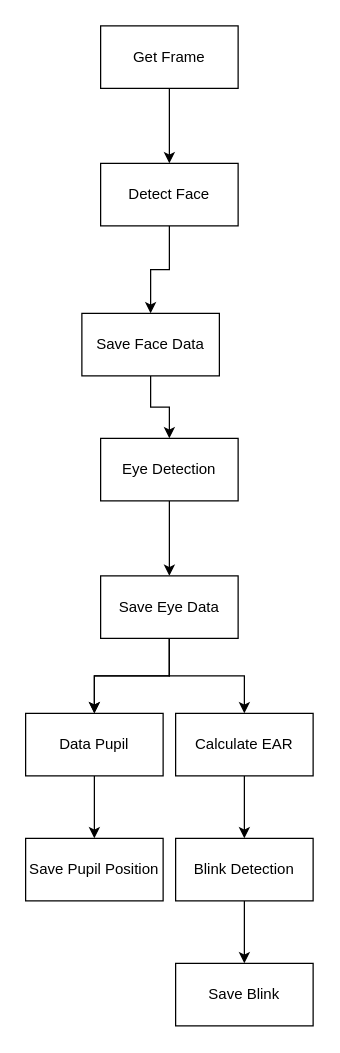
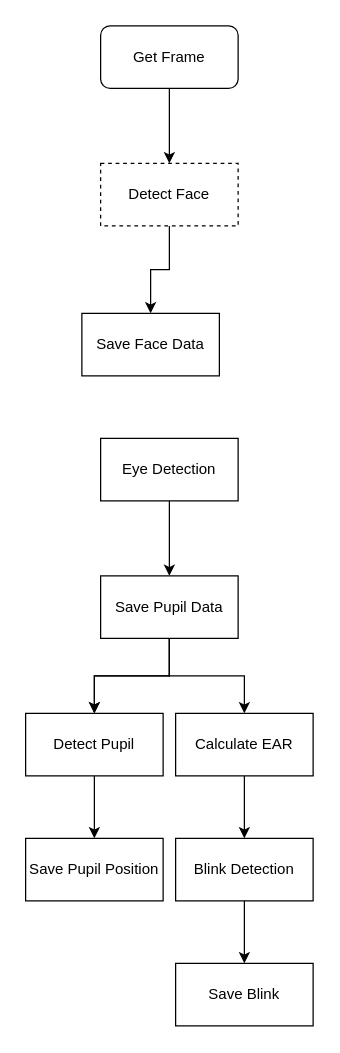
node "Get Frame": shape rectangle -> rounded rectangle
node "Detect Face": style solid -> dashed
edge "Save Face Data" -> "Eye Detection": removed
node "Save Eye Data": label "Save Eye Data" -> "Save Pupil Data"
node "Data Pupil": label "Data Pupil" -> "Detect Pupil"
